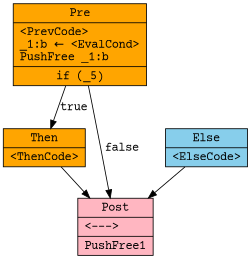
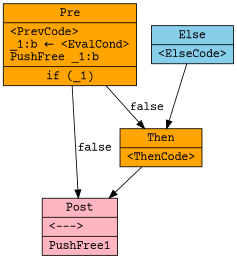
node "Pre": text "if (_5)" -> "if (_1)"
edge "Pre" -> "Then": label "true" -> "false"
edge "Else" -> "Post": now "Else" -> "Then"
